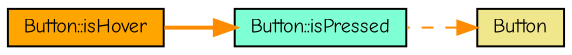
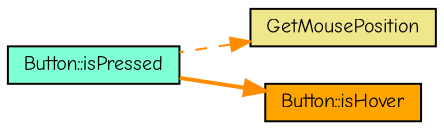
edge "Button::isHover" -> "Button::isPressed": reversed
node "Button": label "Button" -> "GetMousePosition"
